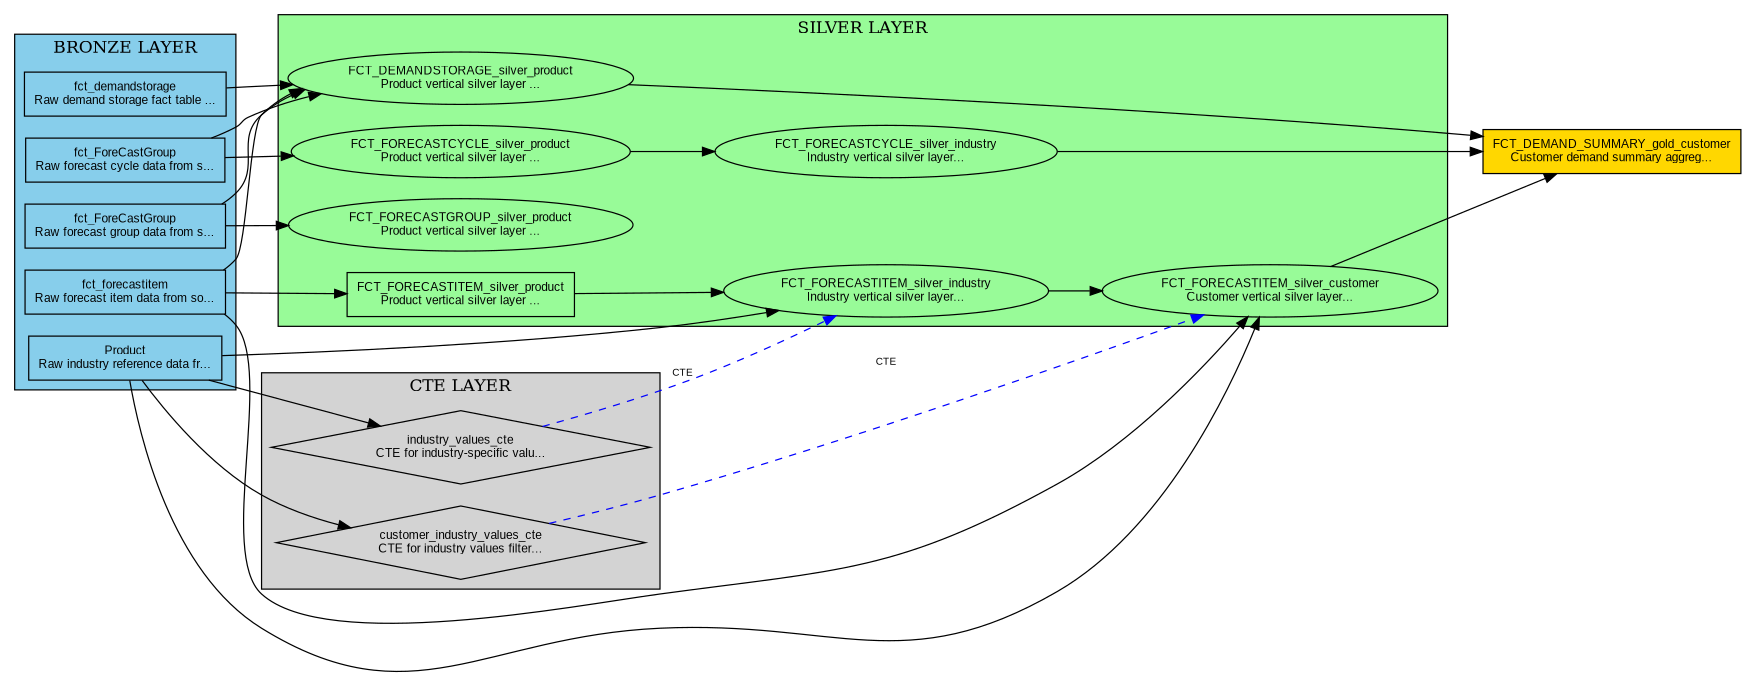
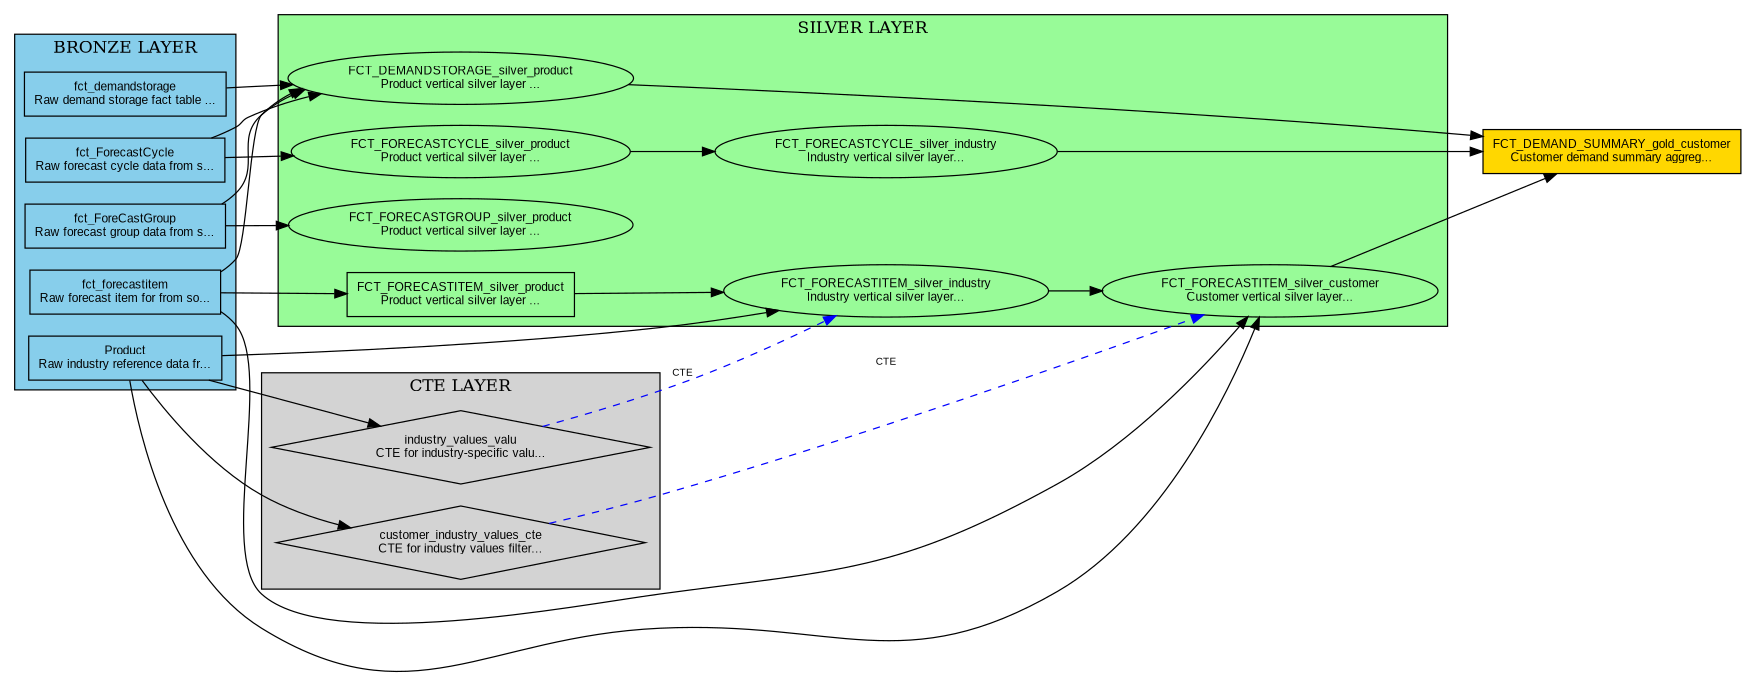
node "fct_ForeCastGroup Raw forecast cycle data from s...": label "fct_ForeCastGroup Raw forecast cycle data from s..." -> "fct_ForecastCycle Raw forecast cycle data from s..."
node "fct_forecastitem Raw forecast item data from so...": label "fct_forecastitem Raw forecast item data from so..." -> "fct_forecastitem Raw forecast item for from so..."
node "industry_values_cte CTE for industry-specific valu...": label "industry_values_cte CTE for industry-specific valu..." -> "industry_values_valu CTE for industry-specific valu..."
